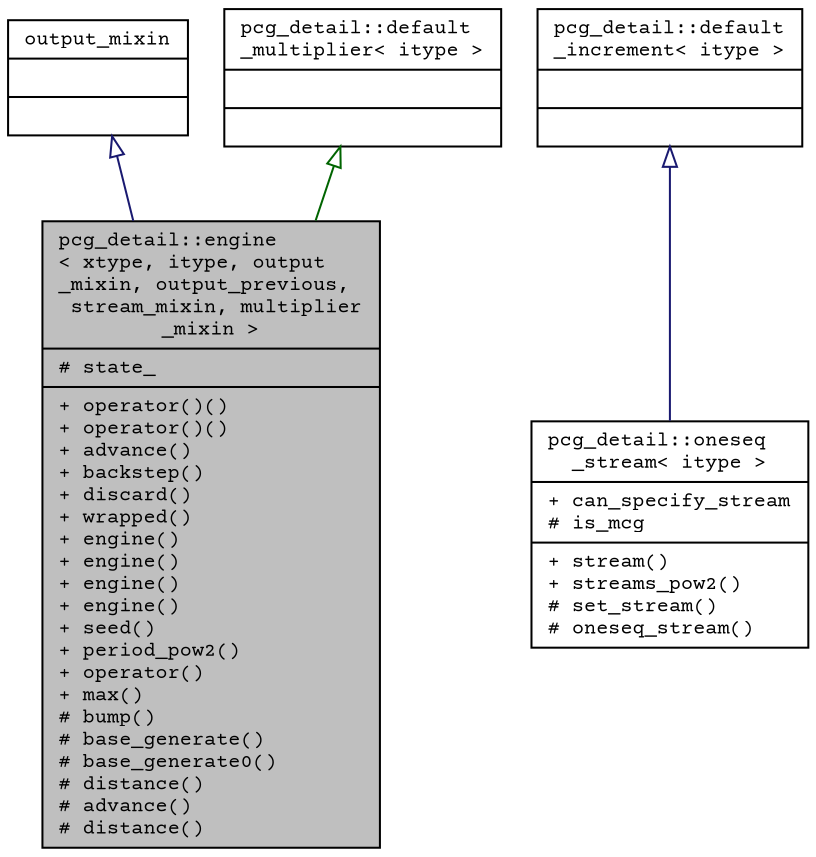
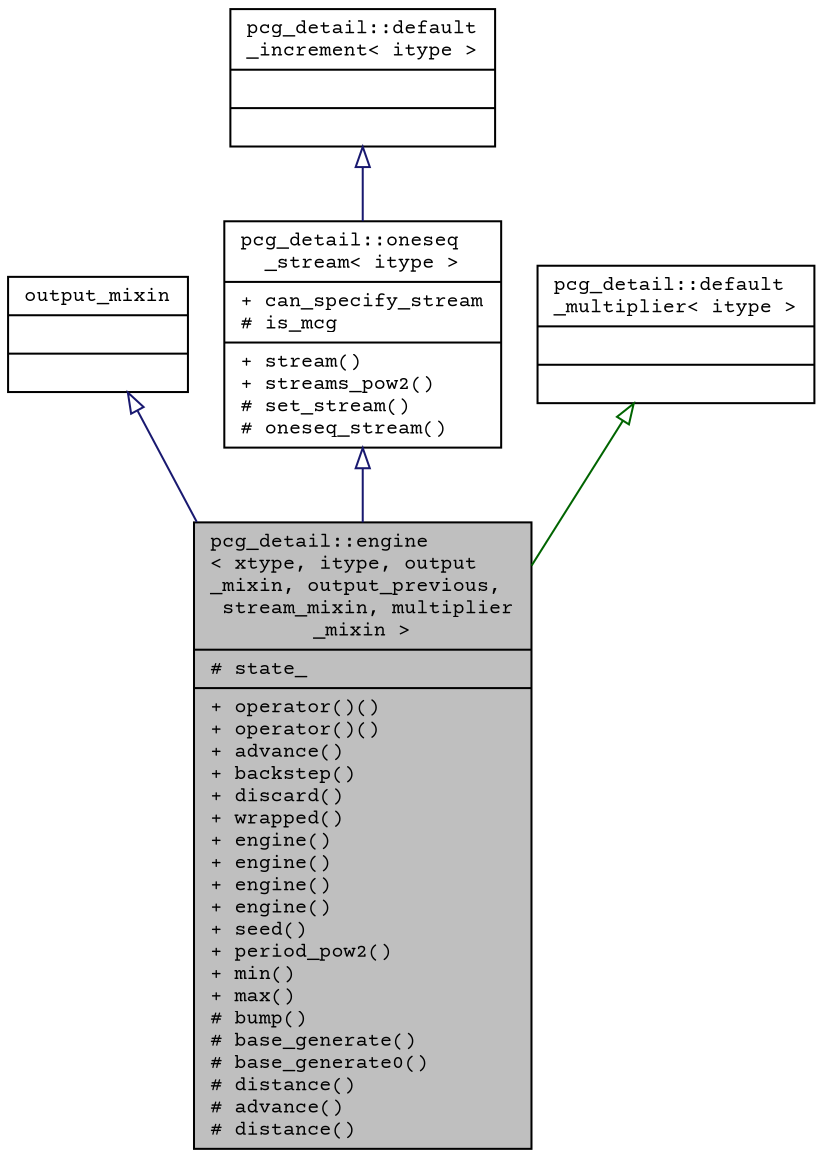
edge "pcg_detail::engine" -> "pcg_detail::oneseq": added
node "pcg_detail::engine": text "+ operator()" -> "+ min()"
